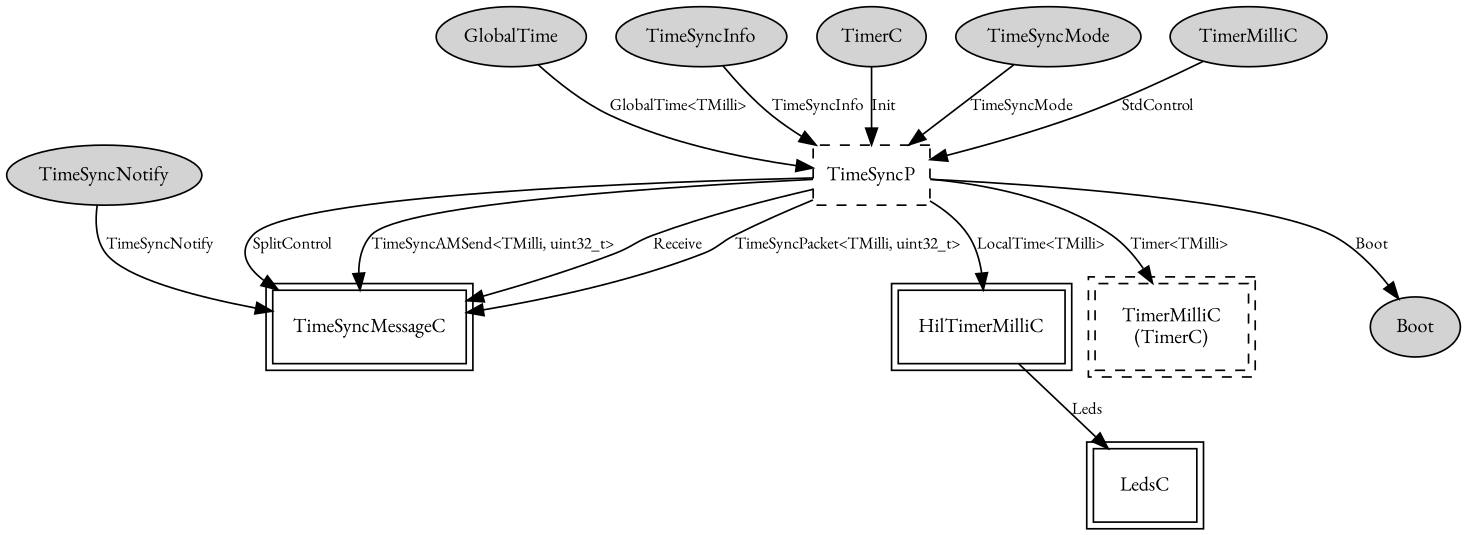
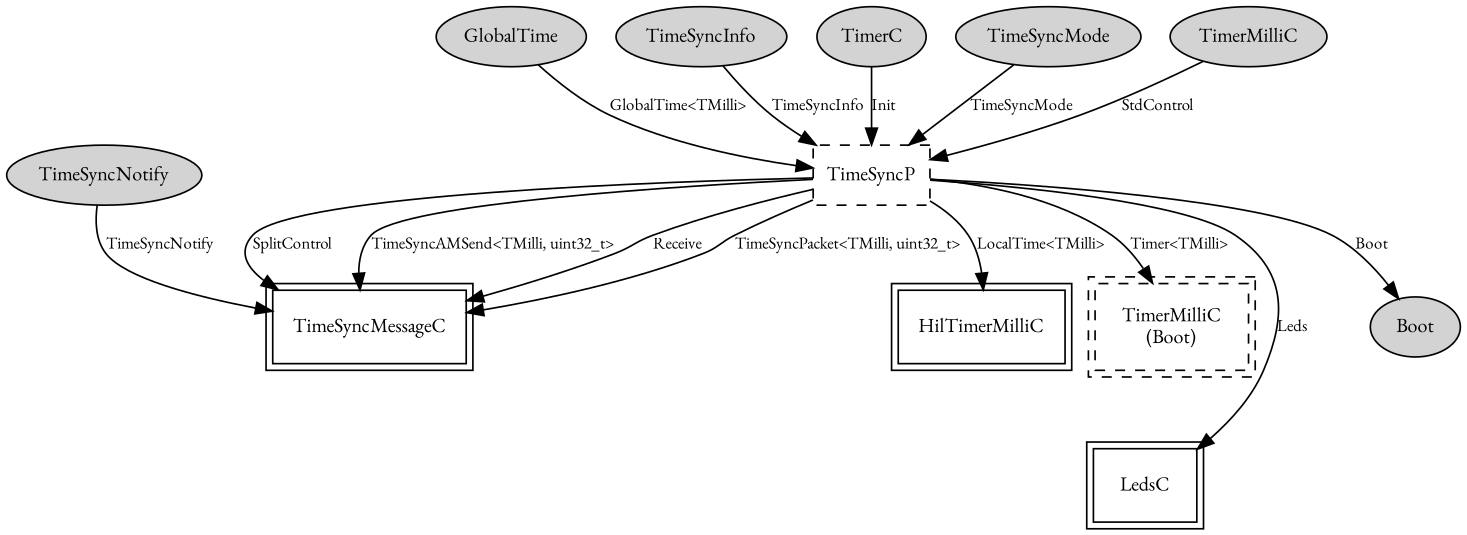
node "TimerMilliC (TimerC)": label "TimerMilliC (TimerC)" -> "TimerMilliC (Boot)"
edge "HilTimerMilliC" -> "LedsC": now "TimeSyncP" -> "LedsC"
